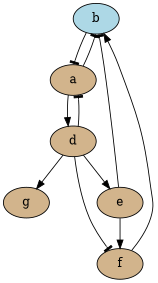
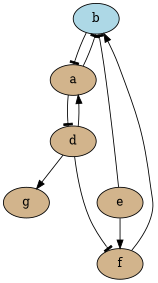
edge "a" -> "d": arrowhead normal -> tee
edge "d" -> "a": arrowhead tee -> normal
edge "d" -> "e": removed
